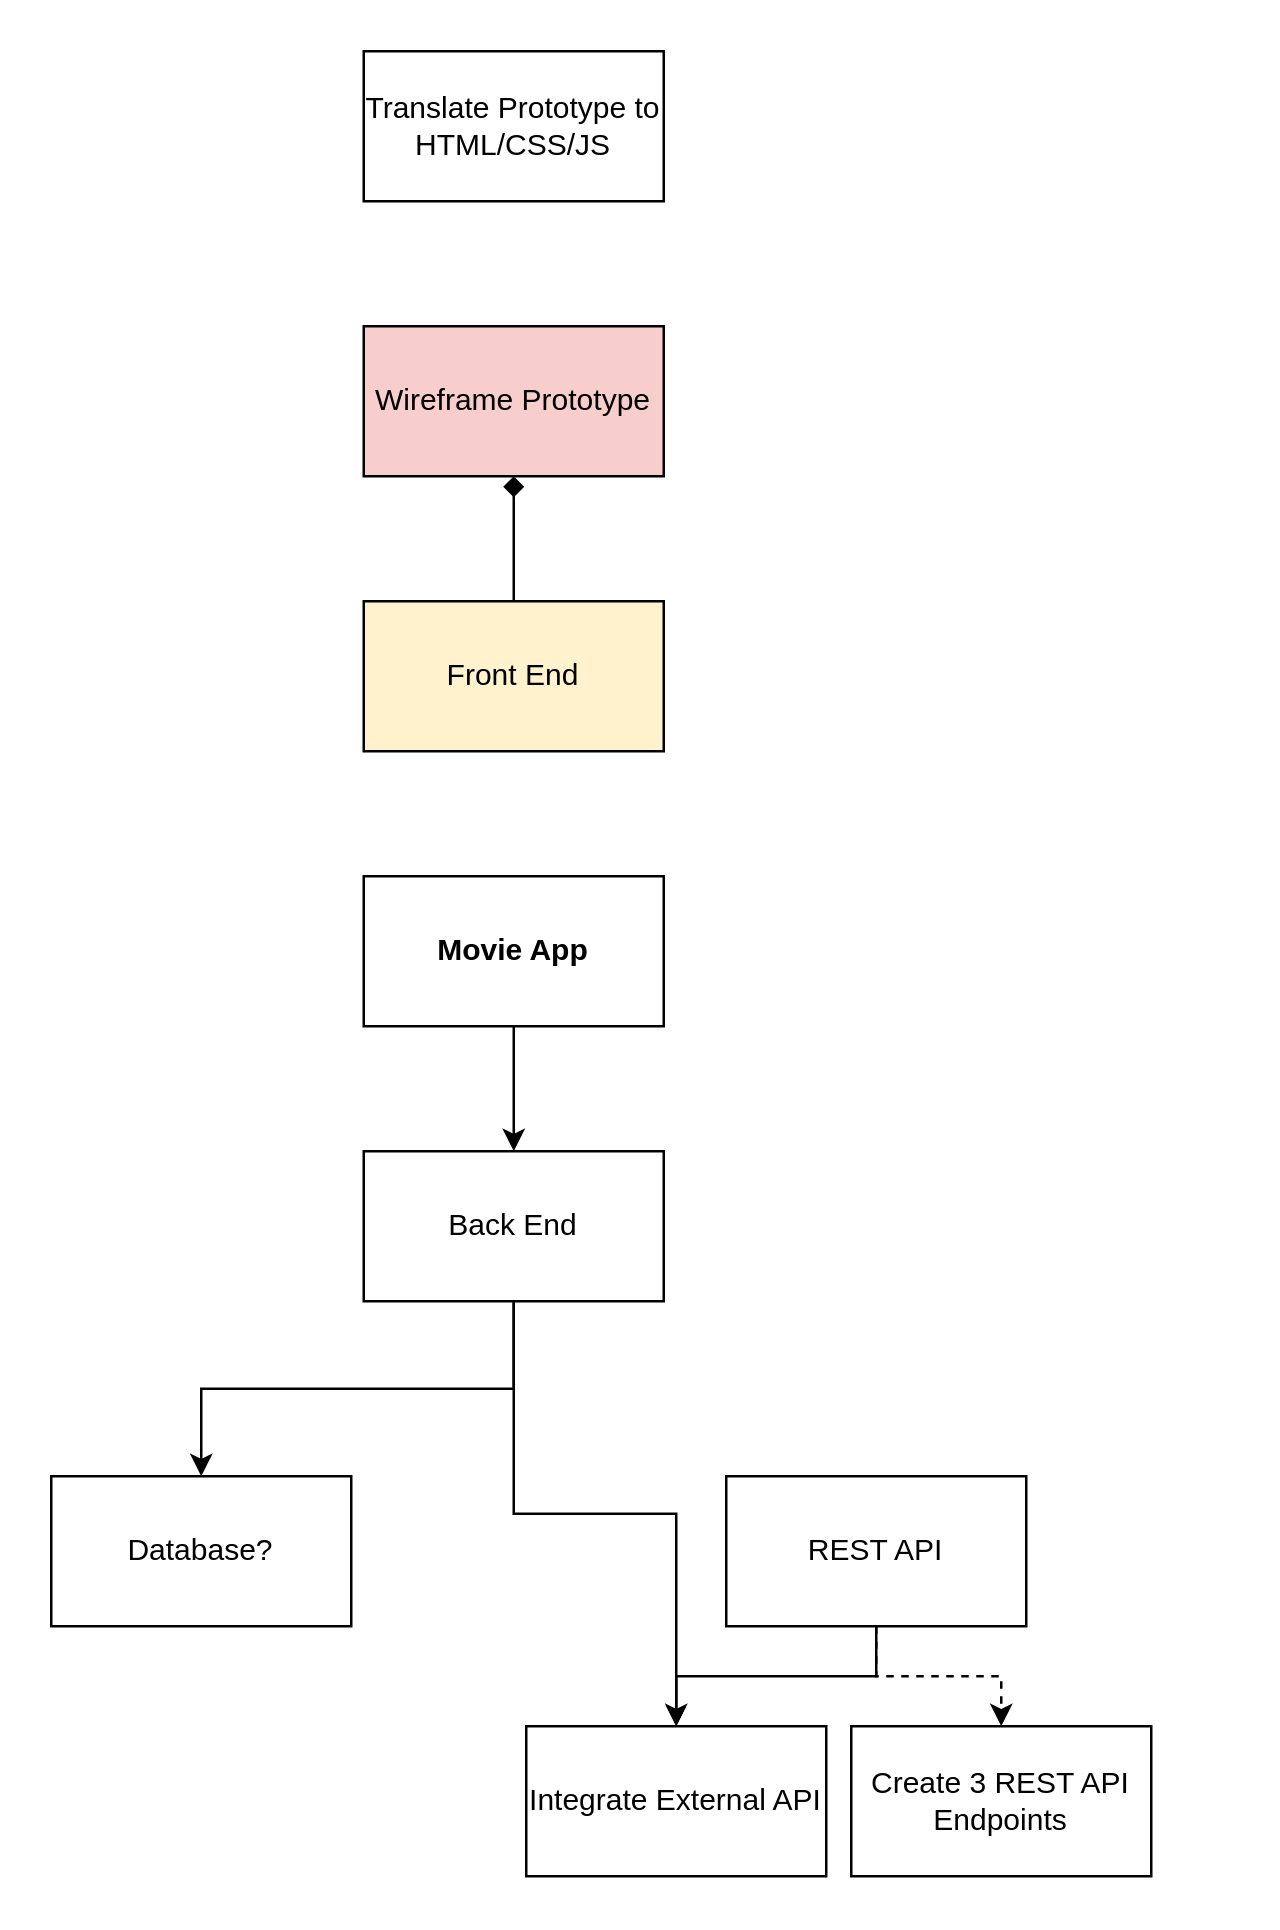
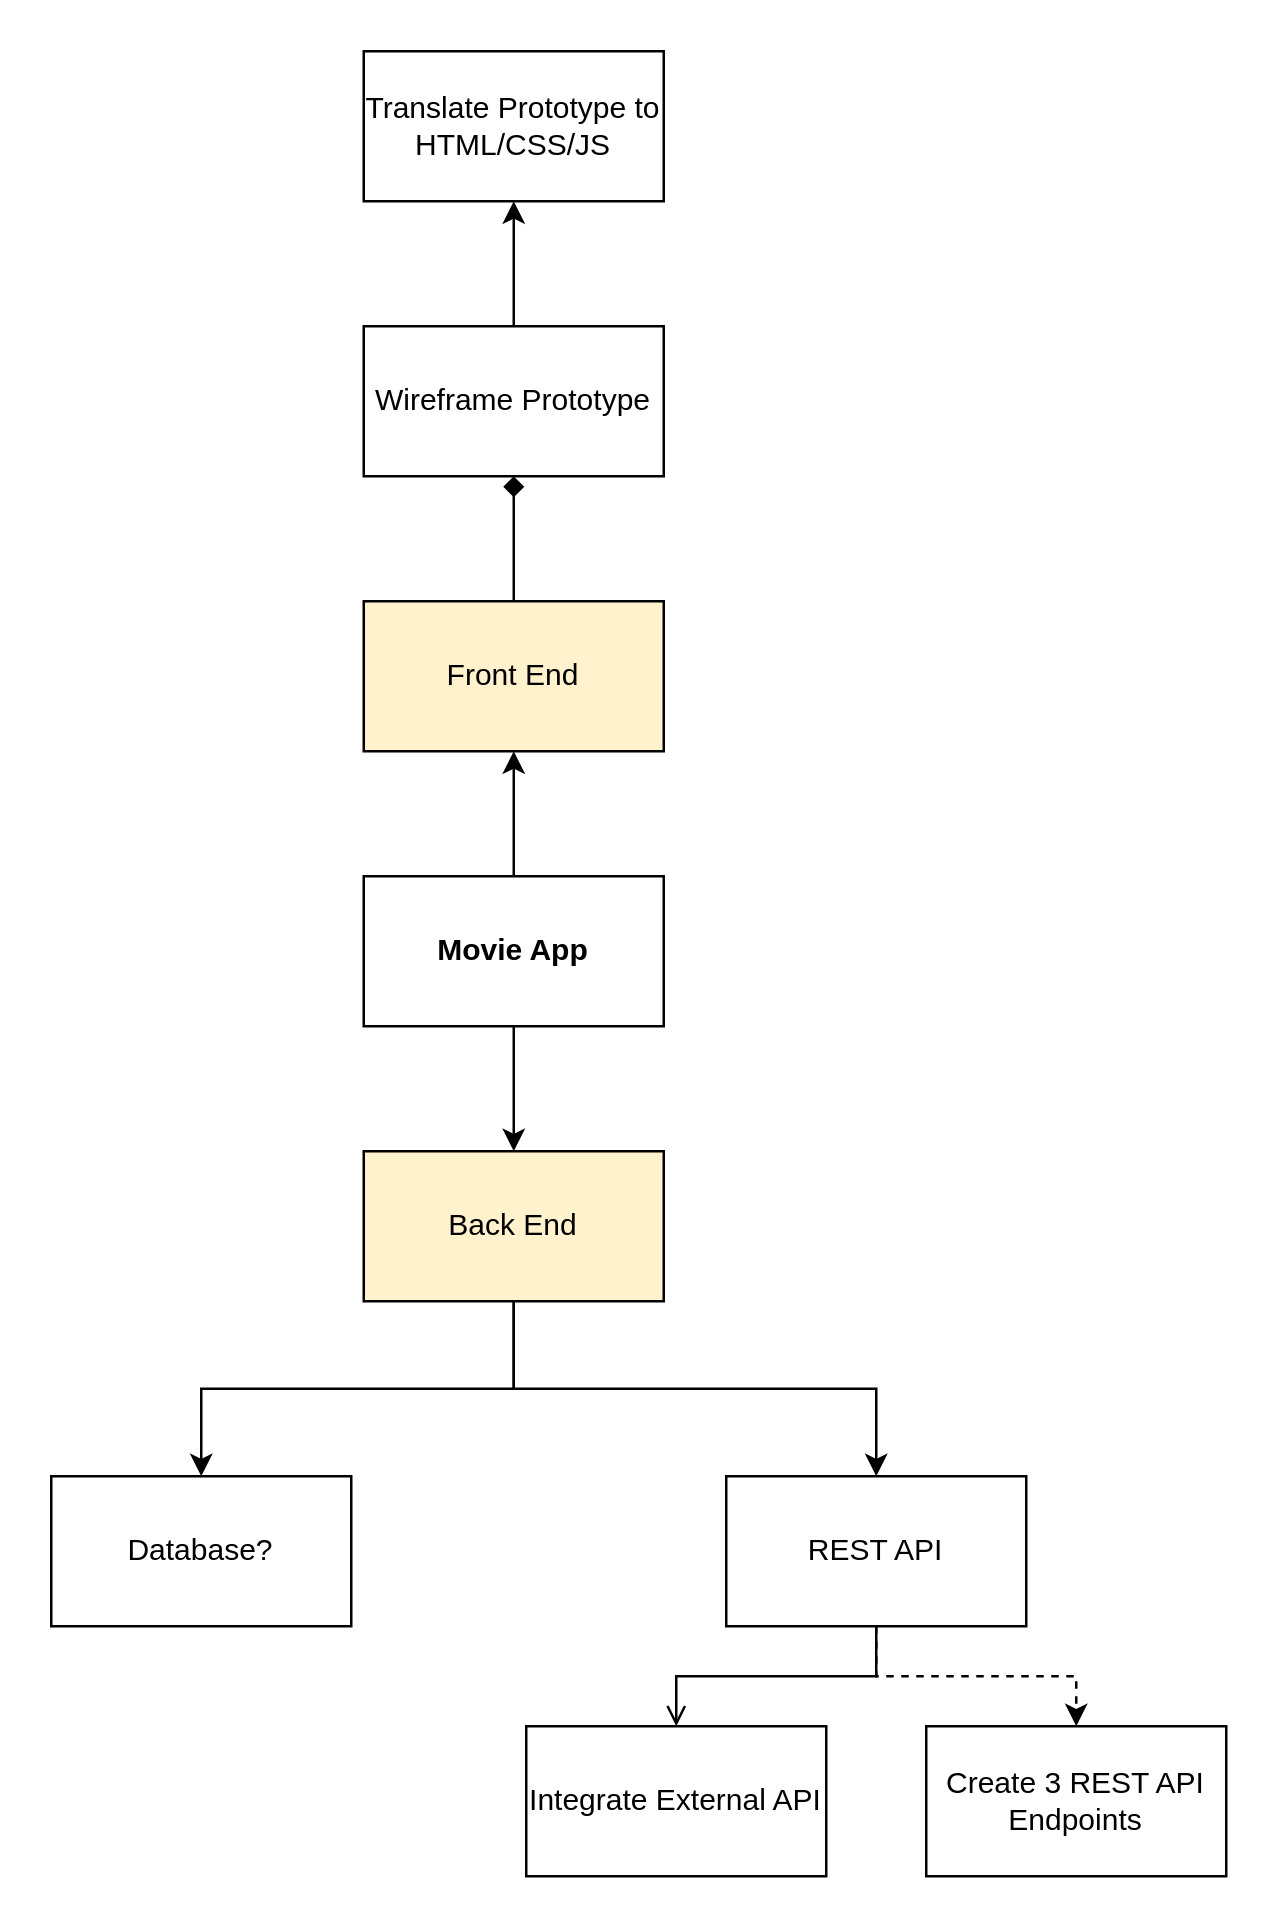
edge "Wireframe Prototype" -> "Translate Prototype to HTML/CSS/JS": added
node "Wireframe Prototype": fillcolor #f8cecc -> #ffffff
edge "Movie App" -> "Front End": added
node "Back End": fillcolor #ffffff -> #fff2cc
edge "Back End" -> "Integrate External API": now "Back End" -> "REST API"
node "Create 3 REST API Endpoints": moved (1001, 1801) -> (1076, 1801)
